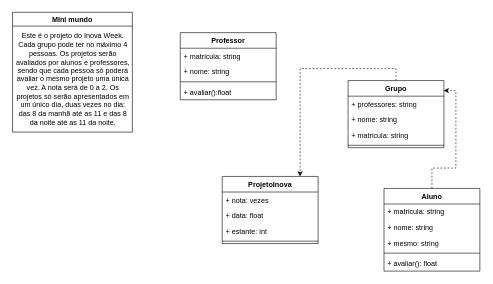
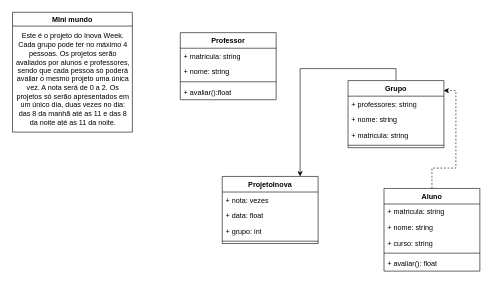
edge "Grupo" -> "ProjetoInova": style dashed -> solid
node "+ estante: int": label "+ estante: int" -> "+ grupo: int"
node "+ mesmo: string": label "+ mesmo: string" -> "+ curso: string"
